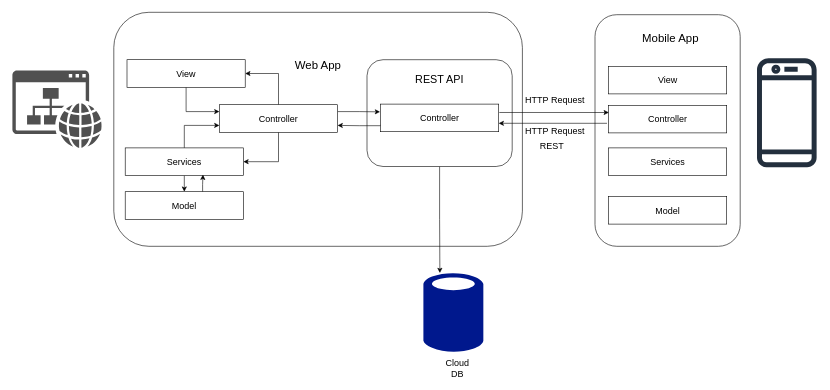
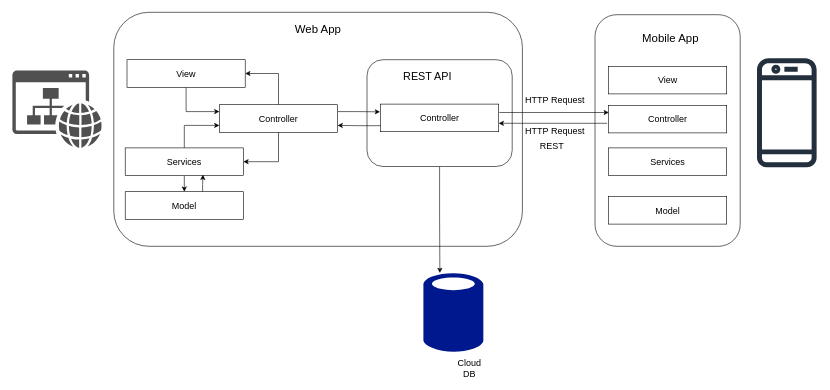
node "Web App": moved (318, 66) -> (318, 30)
node "REST API": moved (440, 80) -> (428, 77)
node "Cloud DB": moved (458, 368) -> (470, 368)
